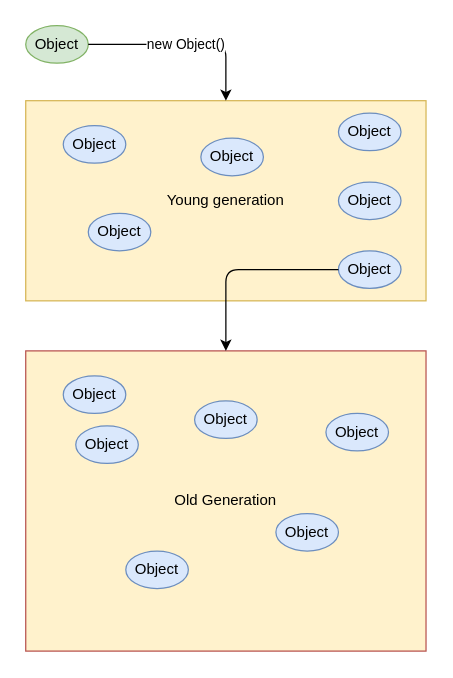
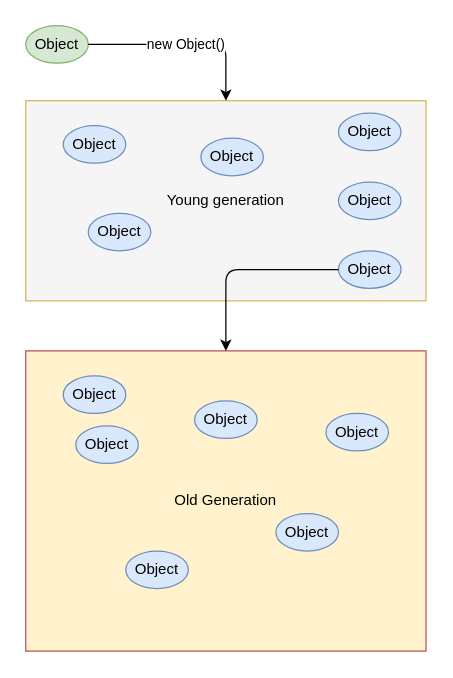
node "Young generation": fillcolor #fff2cc -> #f5f5f5
